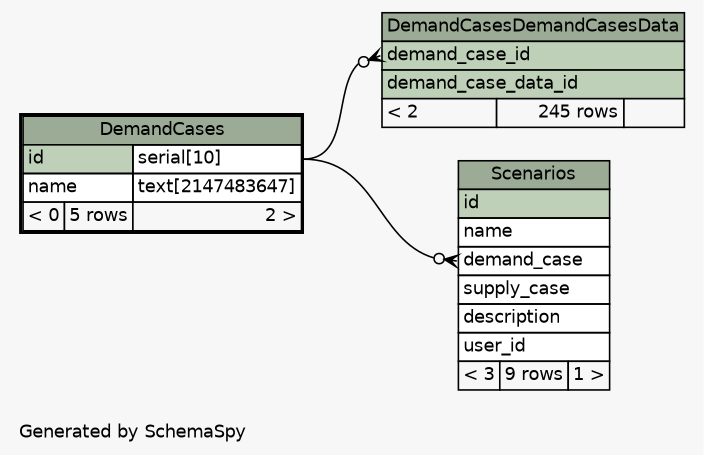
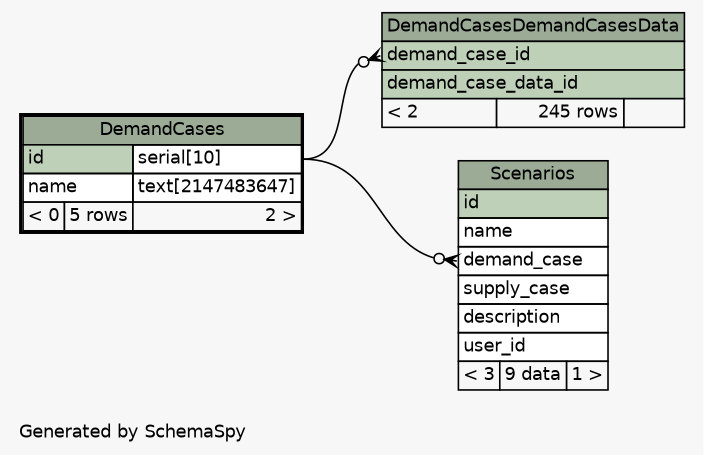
node "Scenarios": text "9 rows" -> "9 data"
